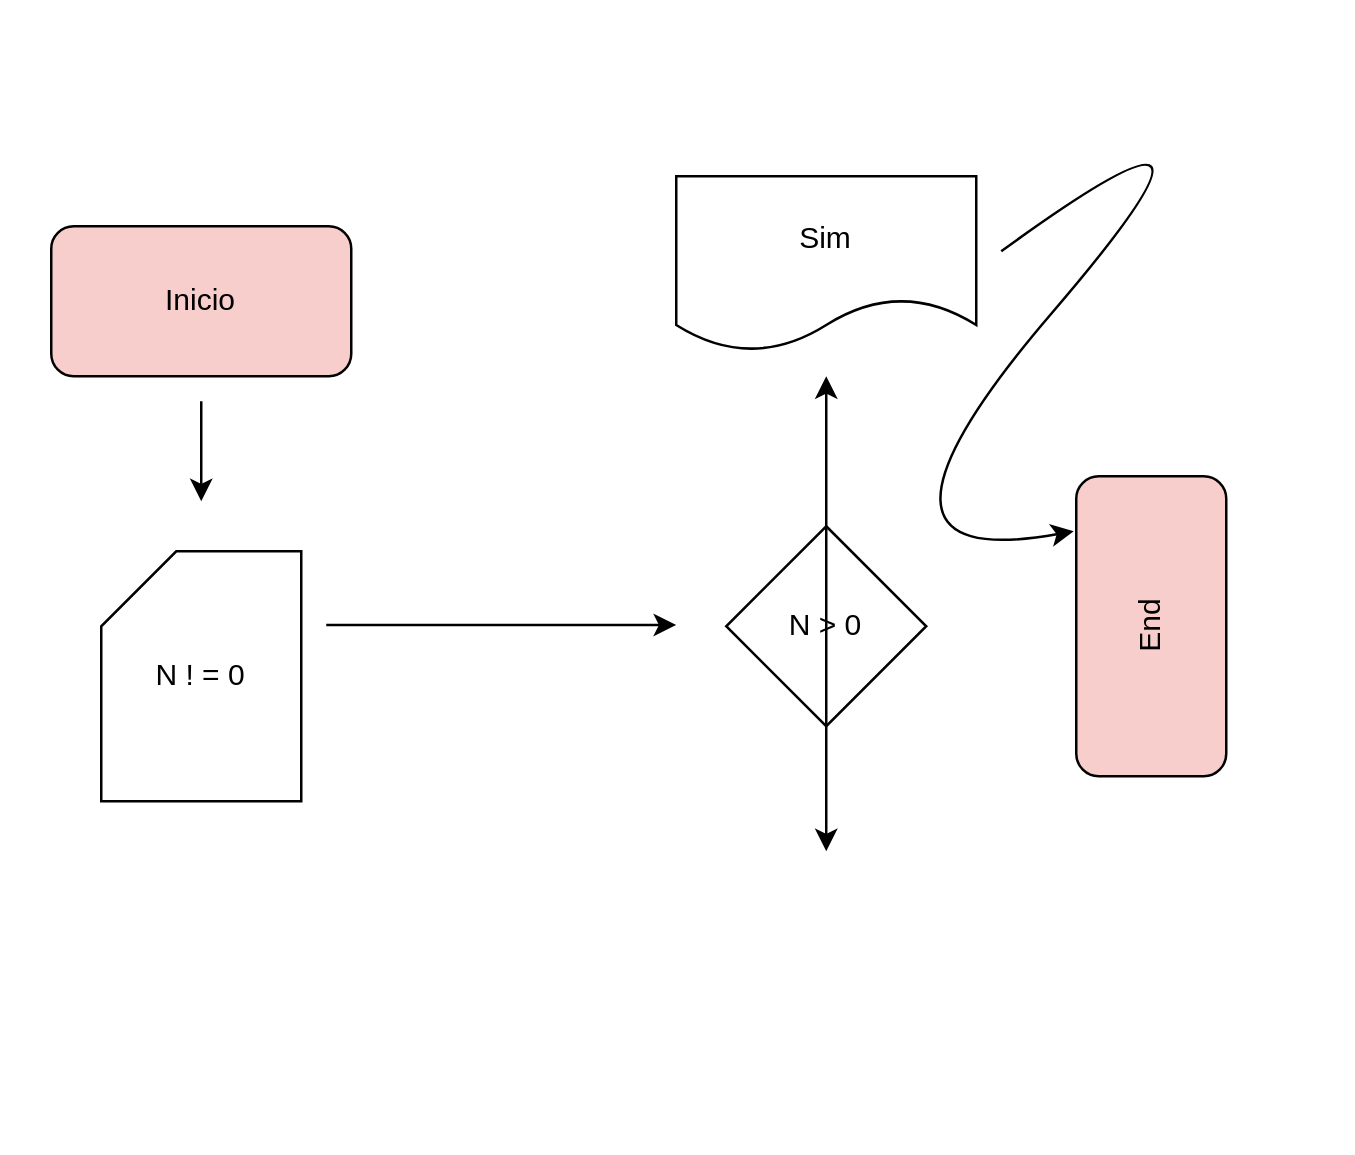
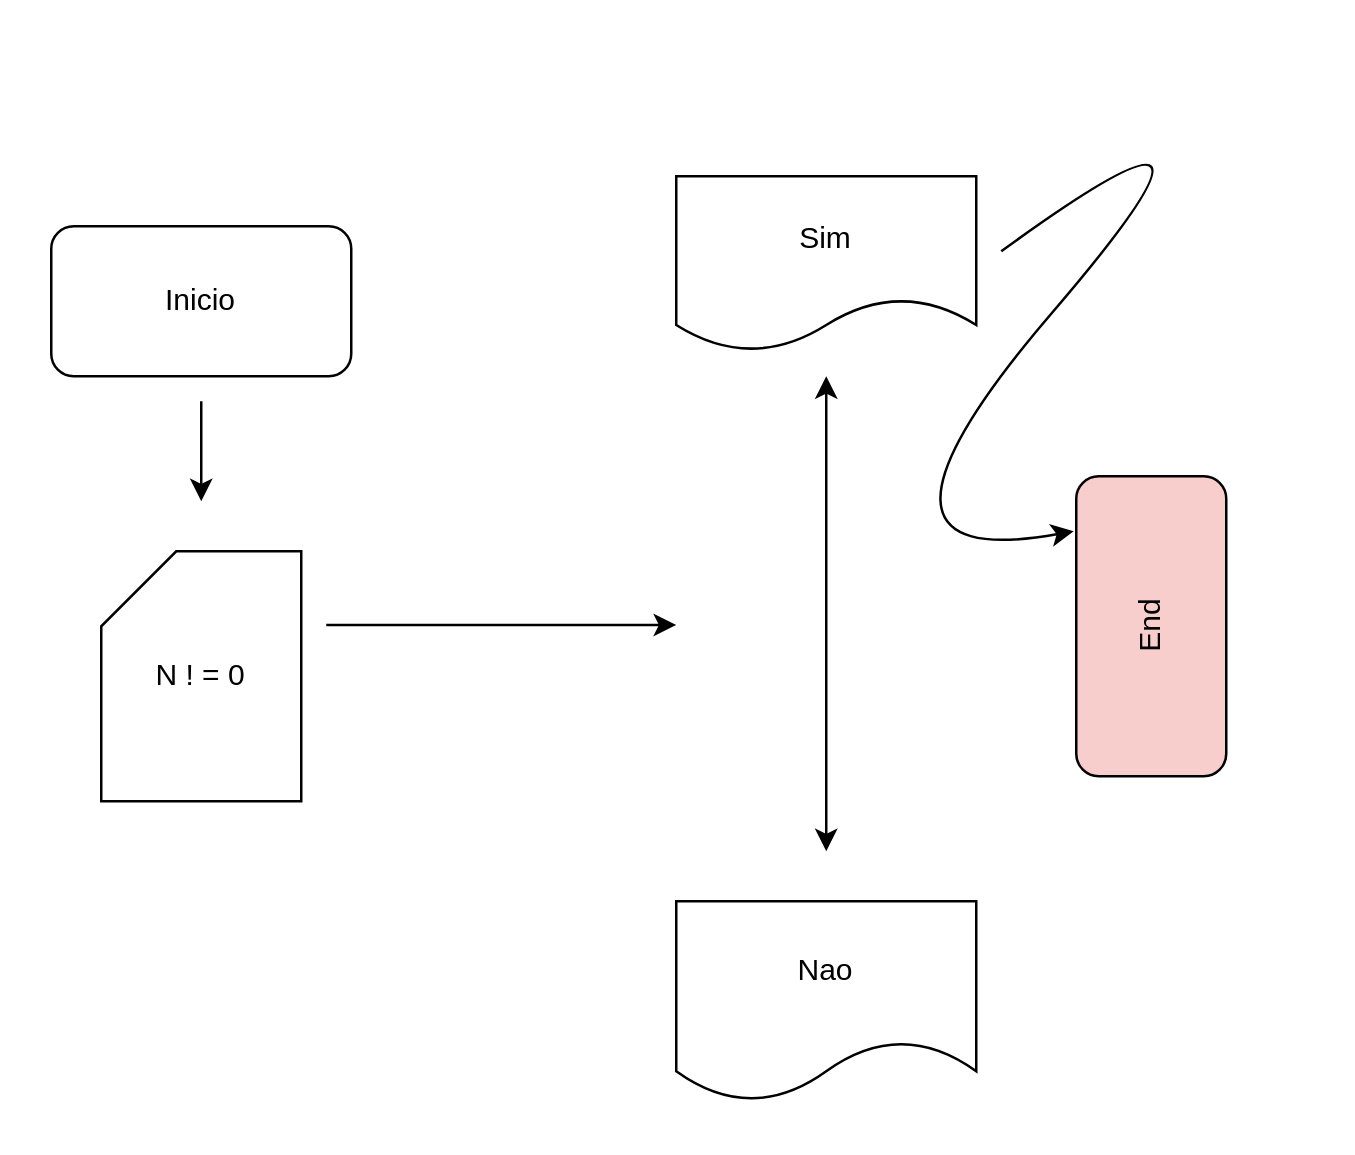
node "Inicio": fillcolor #f8cecc -> #ffffff
node "N > 0": removed
node "Nao": added
